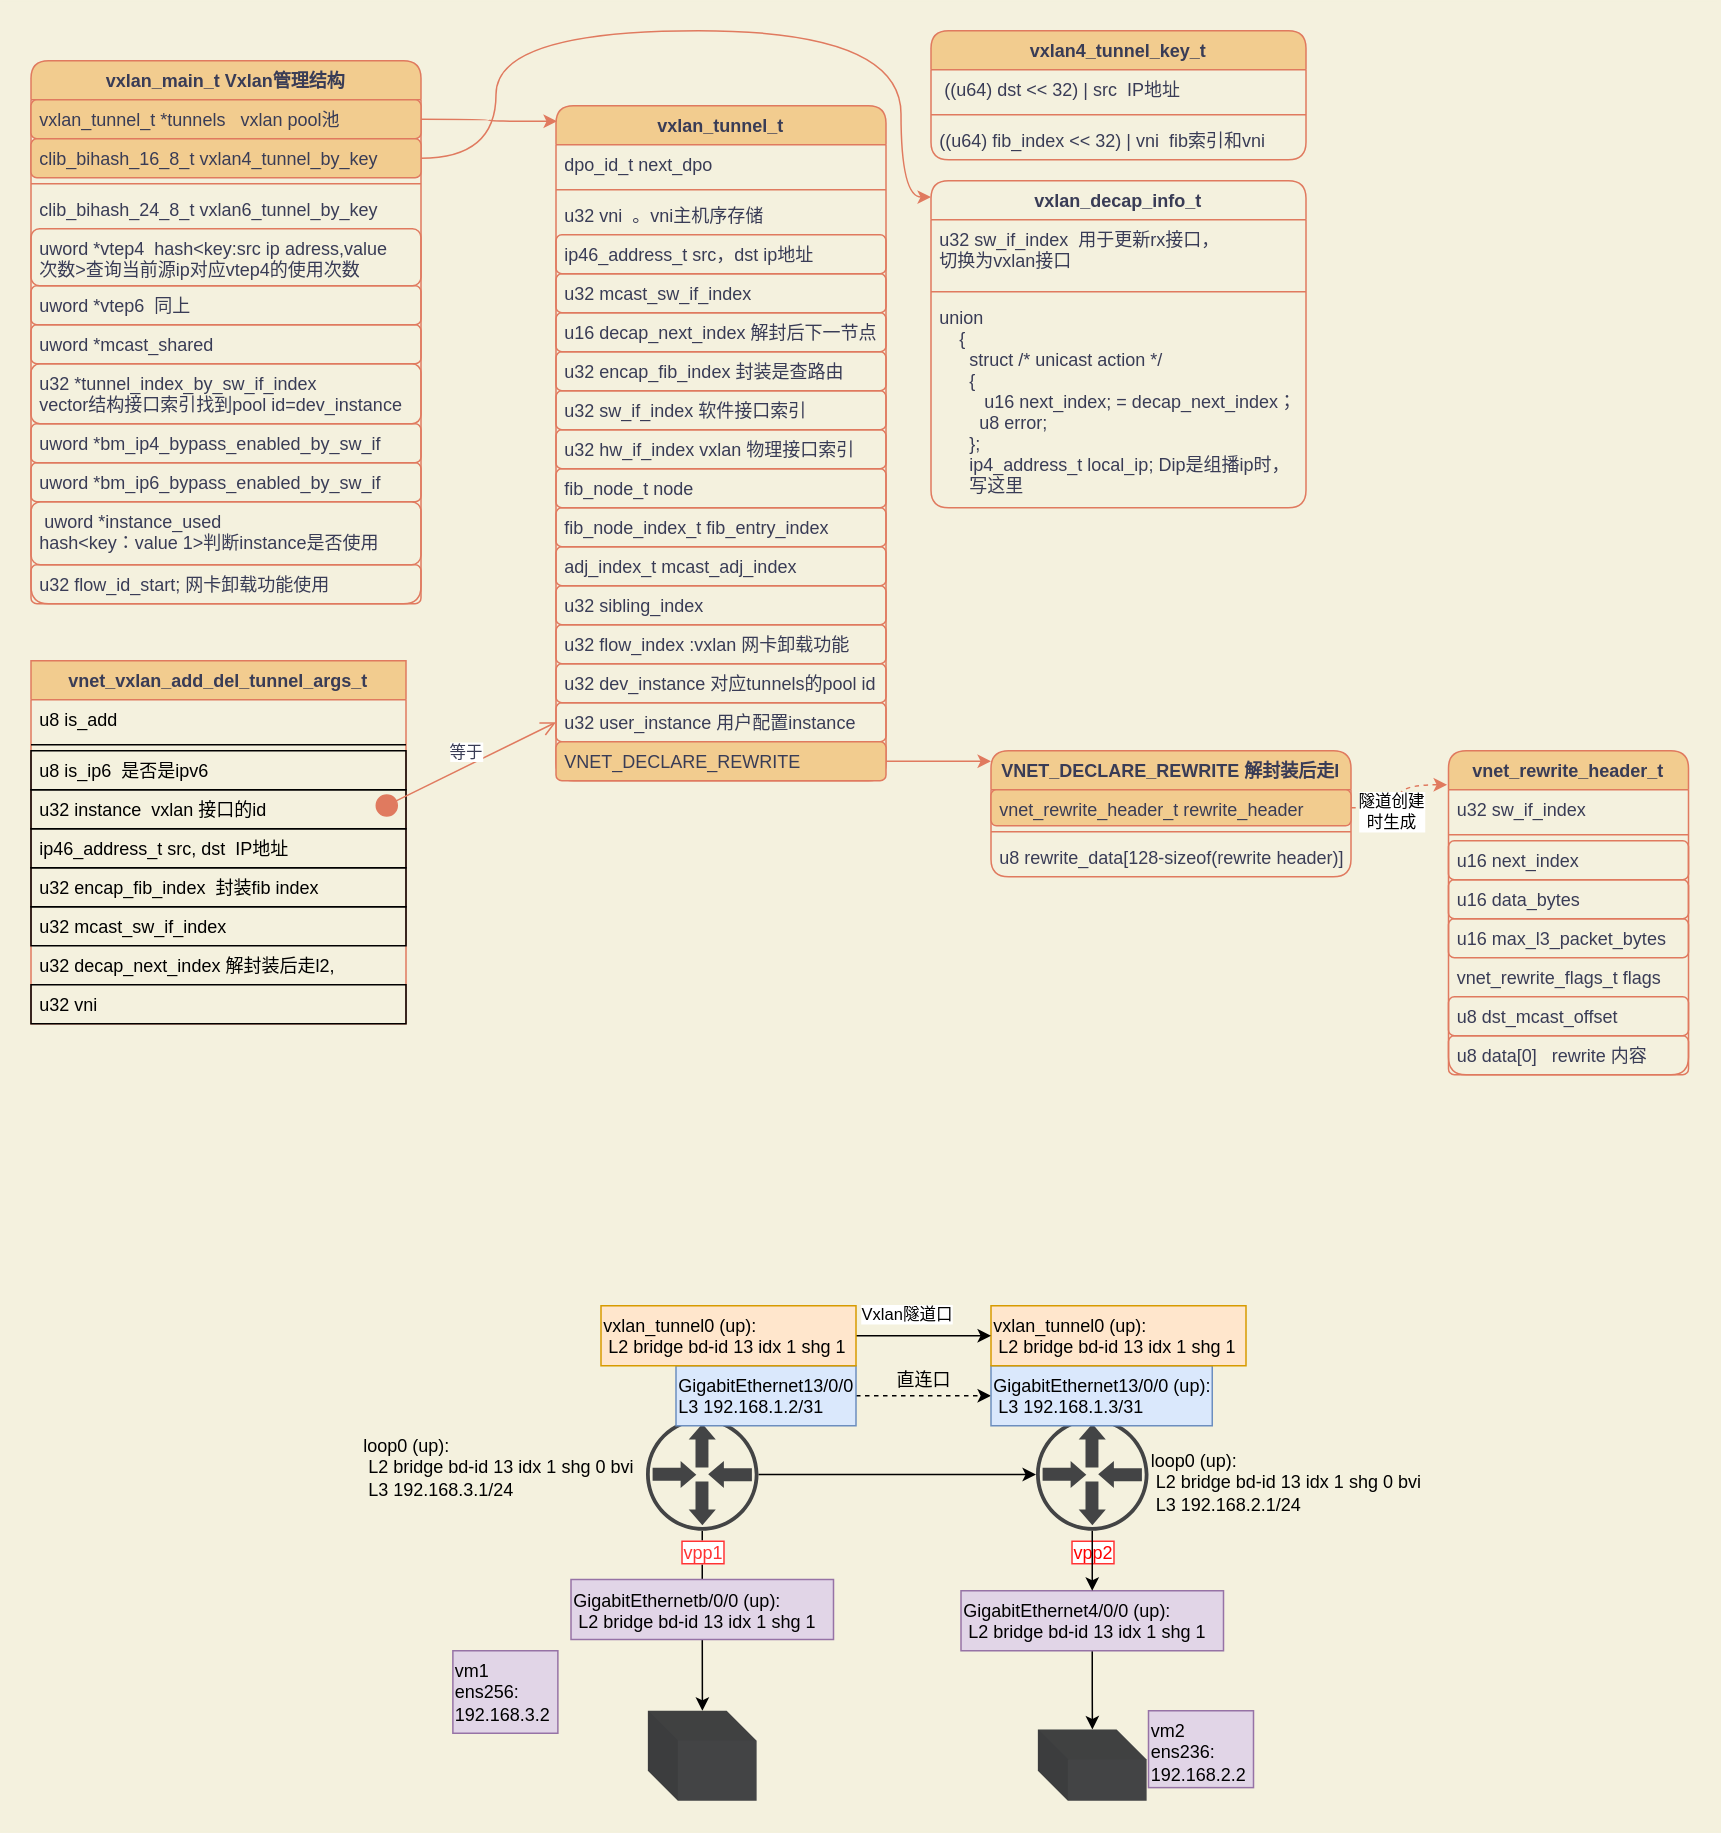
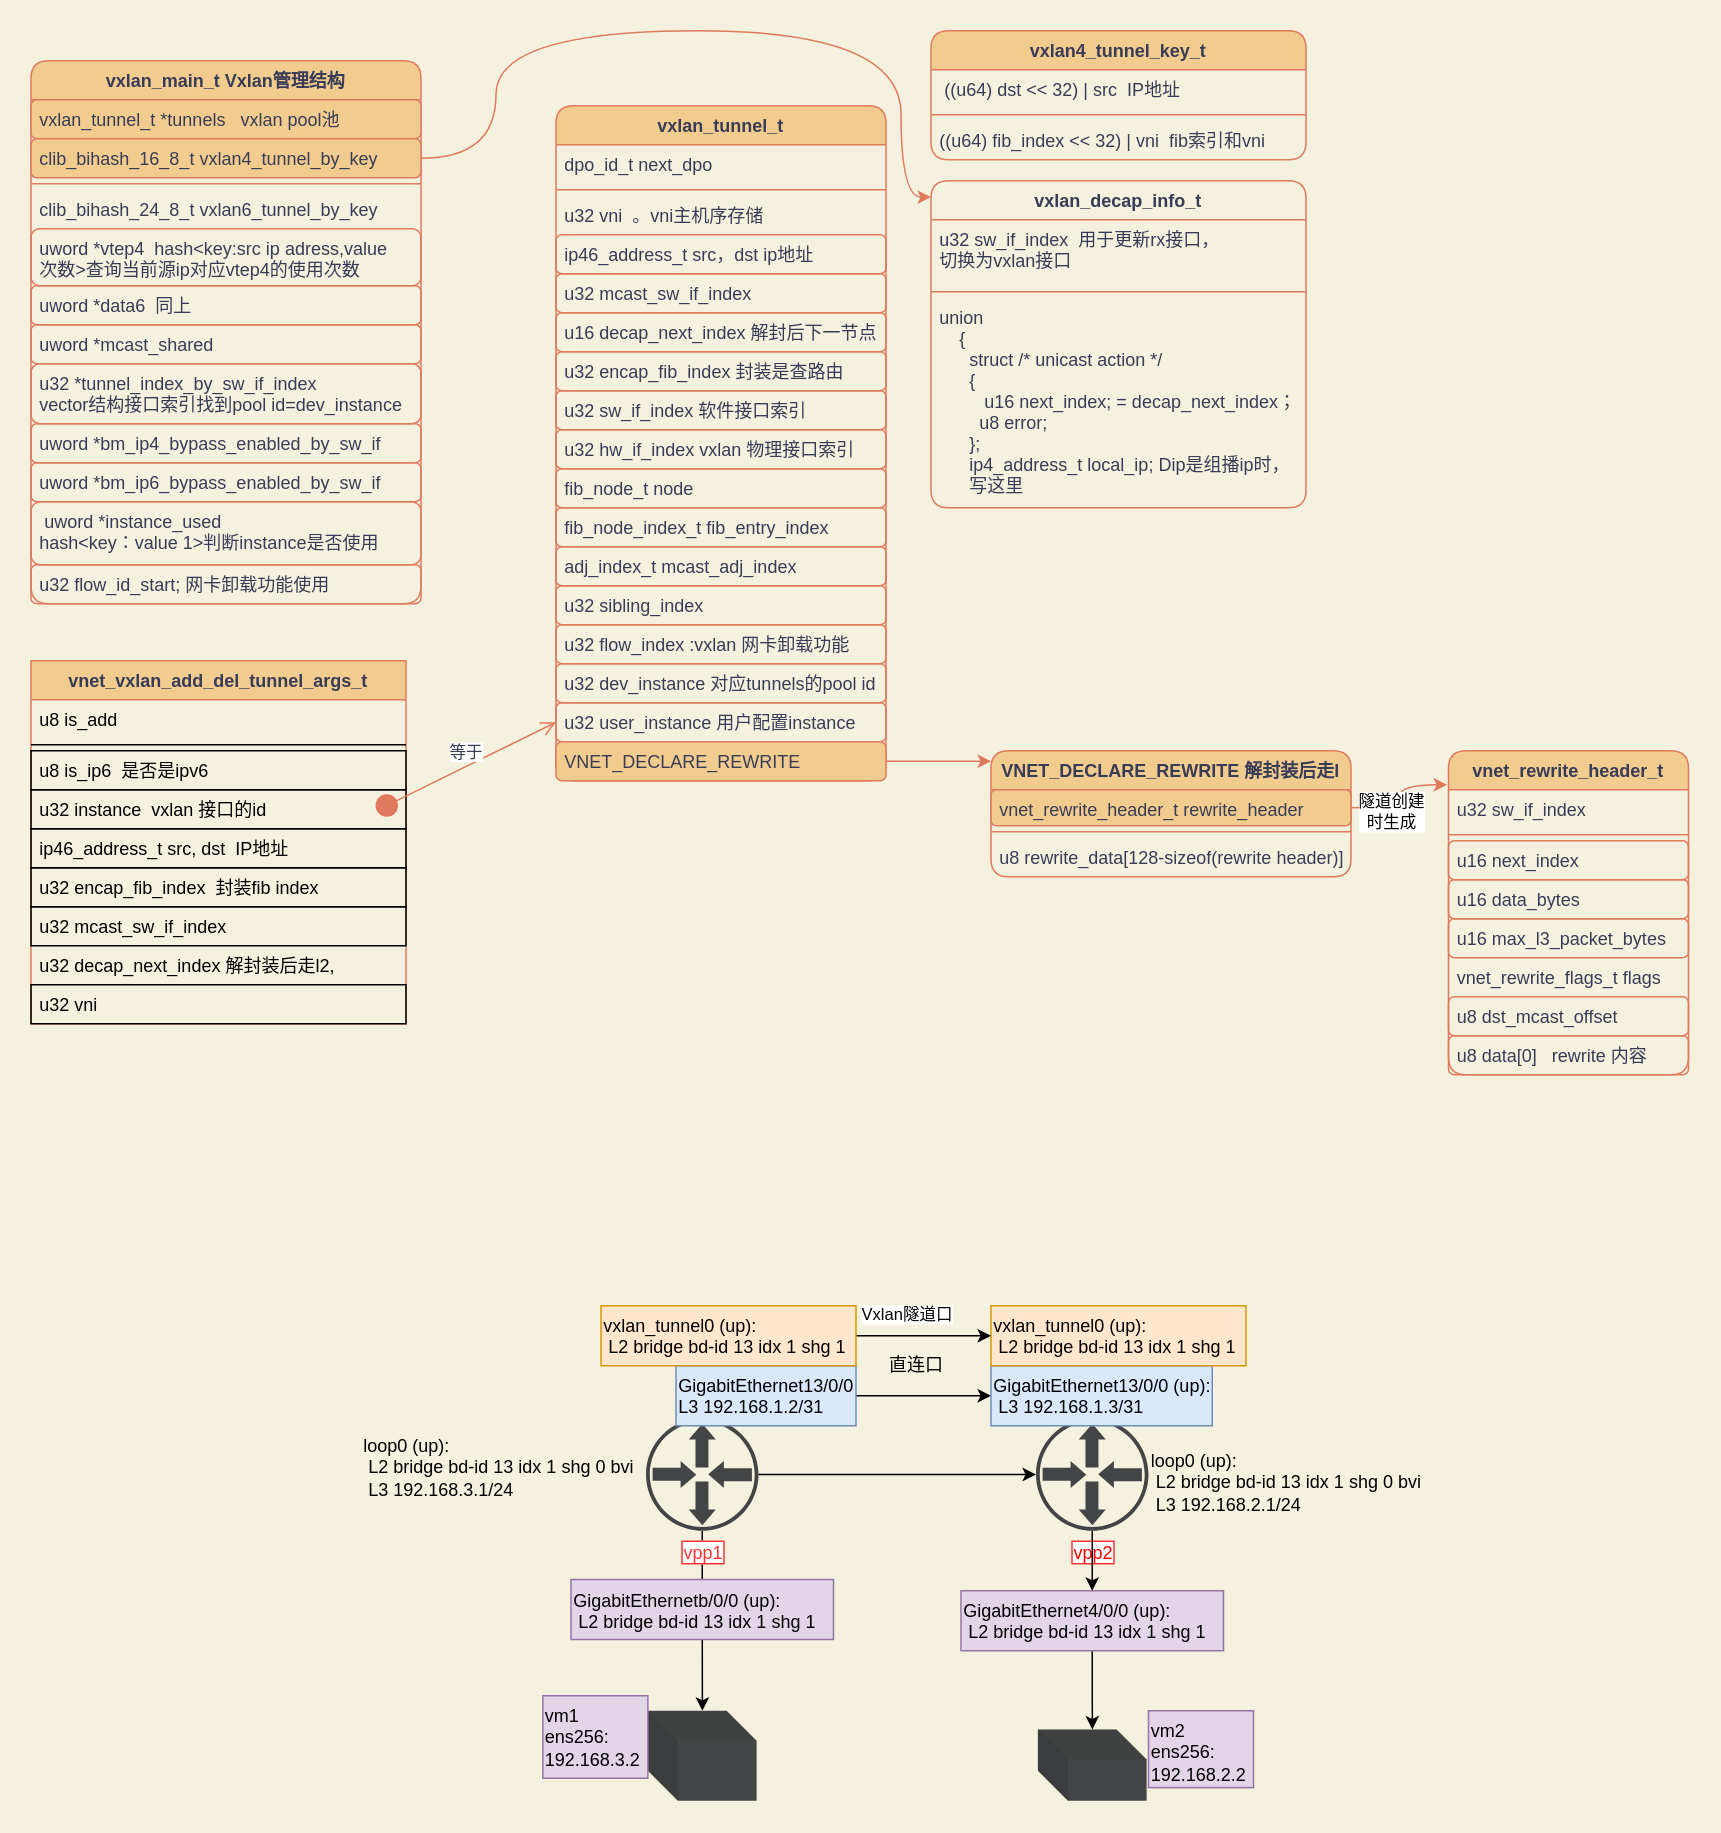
edge "vxlan_tunnel_t *tunnels vxlan pool池" -> "vxlan_tunnel_t": removed
node "uword *vtep6 同上": label "uword *vtep6 同上" -> "uword *data6 同上"
edge "vnet_rewrite_header_t rewrite_header" -> "vnet_rewrite_header_t": style dashed -> solid
node "直连口": moved (923, 1381) -> (916, 1366)
edge "GigabitEthernet13/0/0 L3 192.168.1.2/31" -> "GigabitEthernet13/0/0 (up): L3 192.168.1.3/31": style dashed -> solid
node "vm1 ens256: 192.168.3.2": moved (505, 1692) -> (595, 1737)
node "vm2 ens236: 192.168.2.2": label "vm2 ens236: 192.168.2.2" -> "vm2 ens256: 192.168.2.2"
